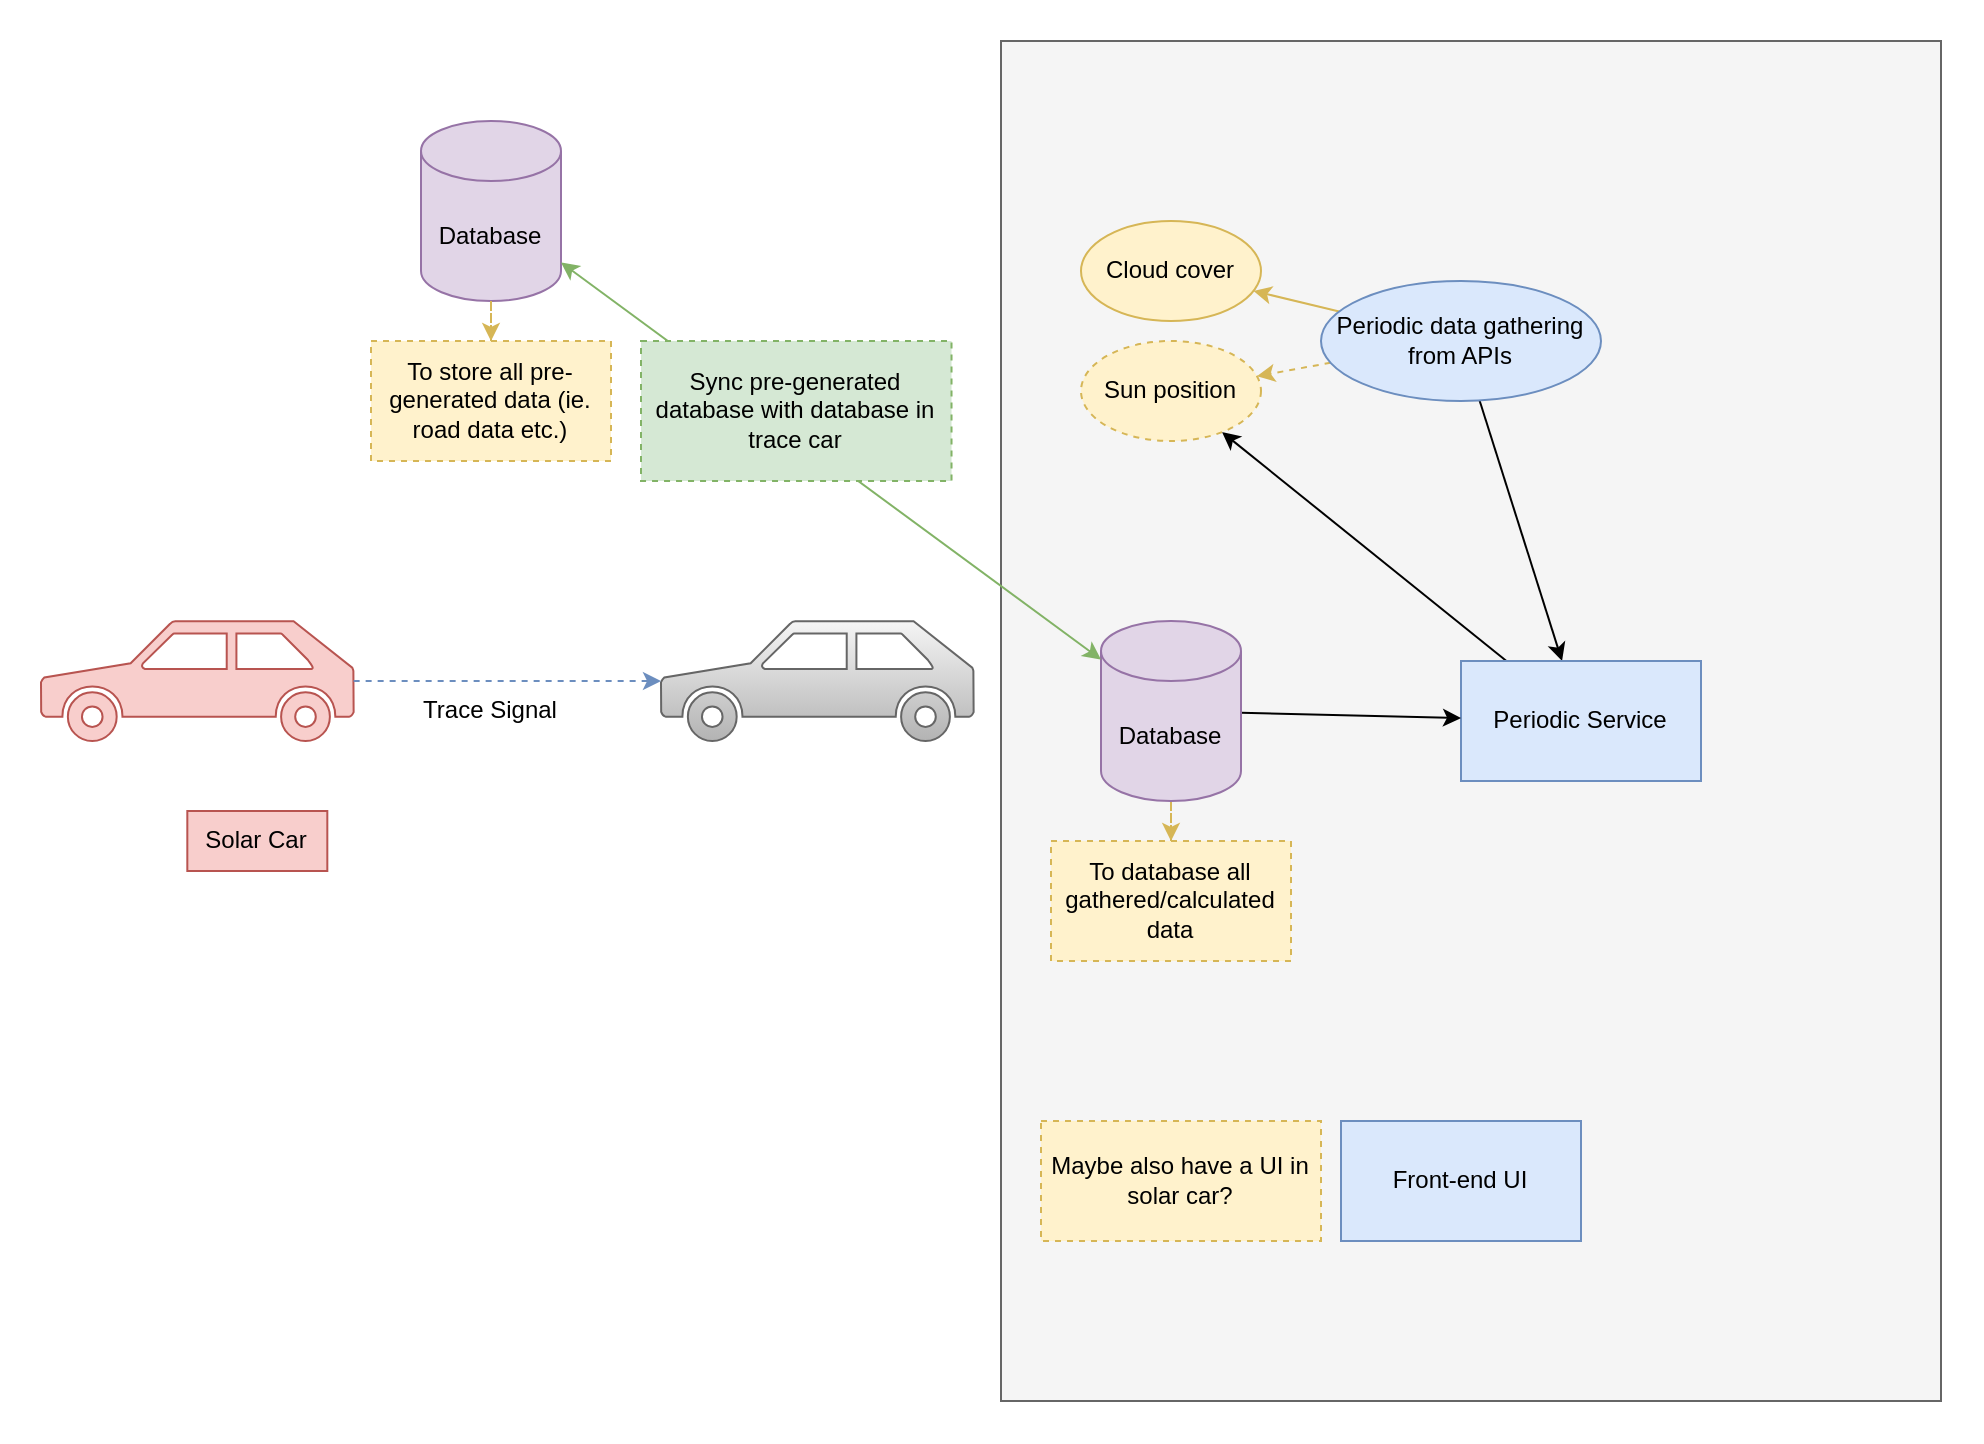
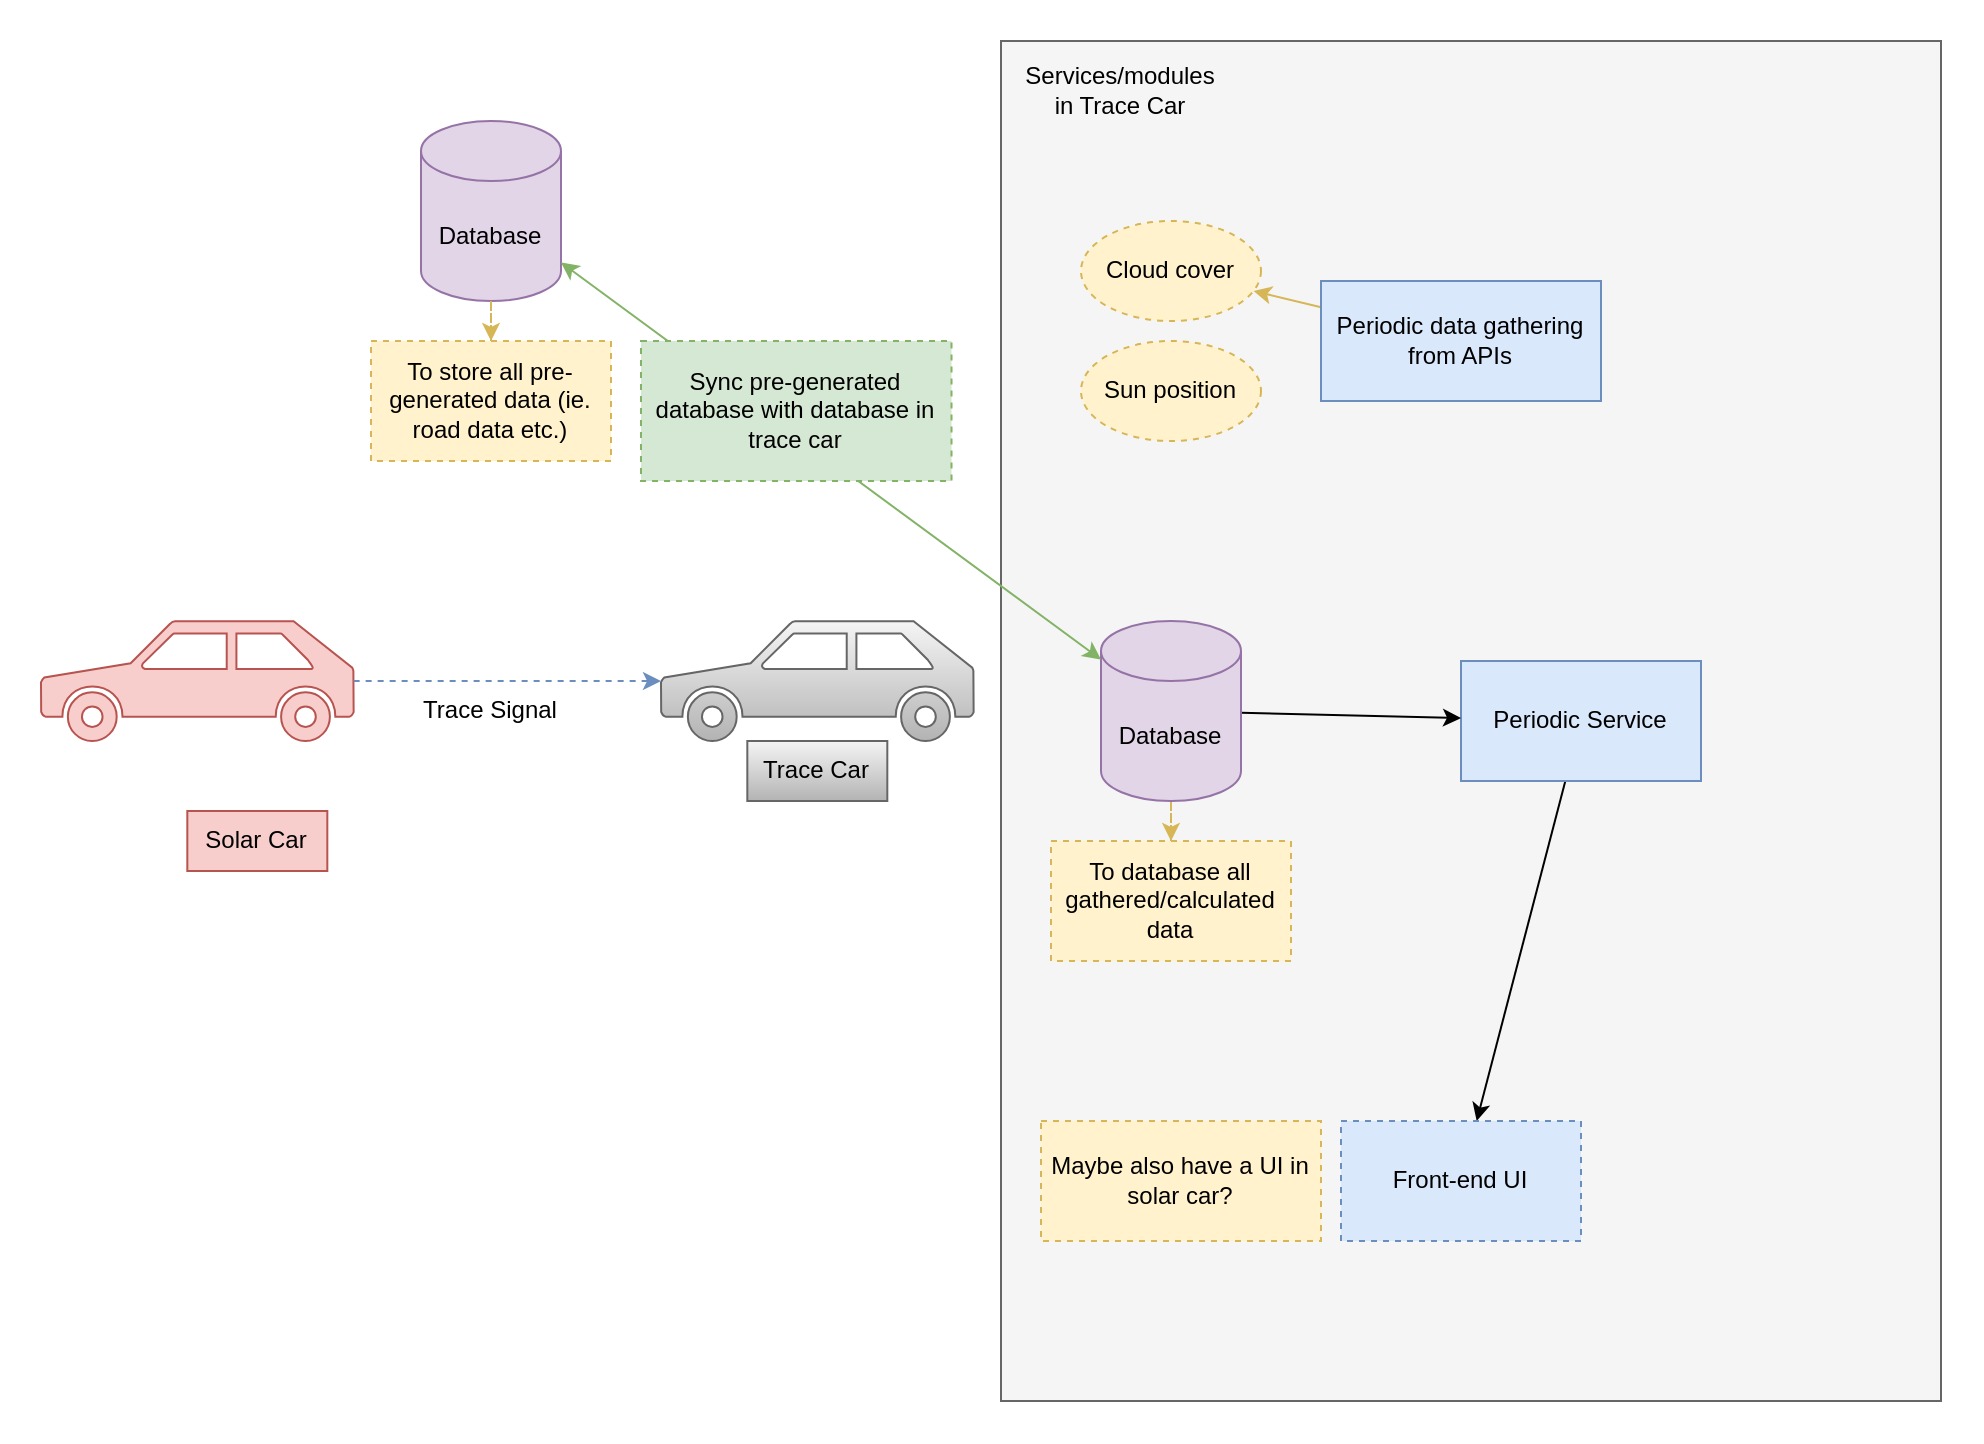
node "Services/modules in Trace Car": added
node "Cloud cover": style solid -> dashed
node "Periodic data gathering from APIs": shape ellipse -> rectangle
edge "Periodic data gathering from APIs" -> "Sun position": removed
edge "Periodic data gathering from APIs" -> "Periodic Service": removed
edge "Periodic Service" -> "Sun position": now "Periodic Service" -> "Front-end UI"
node "Trace Car": added
node "Front-end UI": style solid -> dashed
